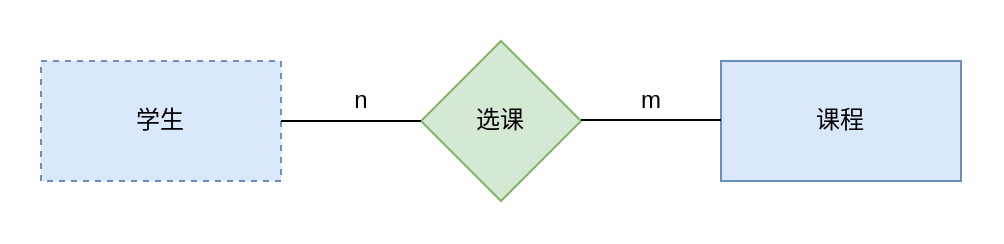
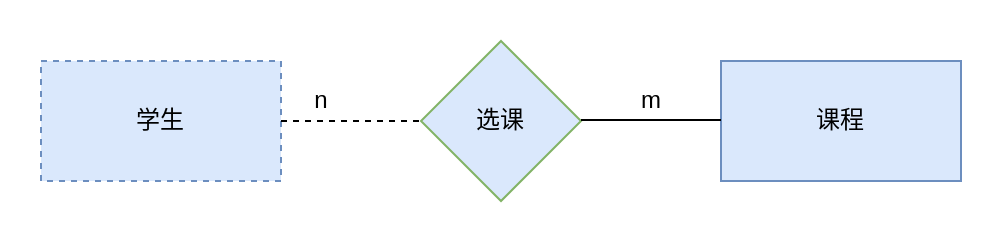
node "n": moved (361, 101) -> (321, 101)
edge "学生" -- "选课": style solid -> dashed
node "选课": fillcolor #d5e8d4 -> #dae8fc
